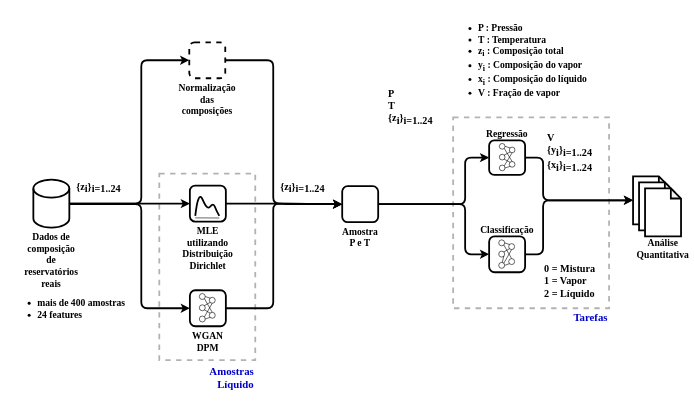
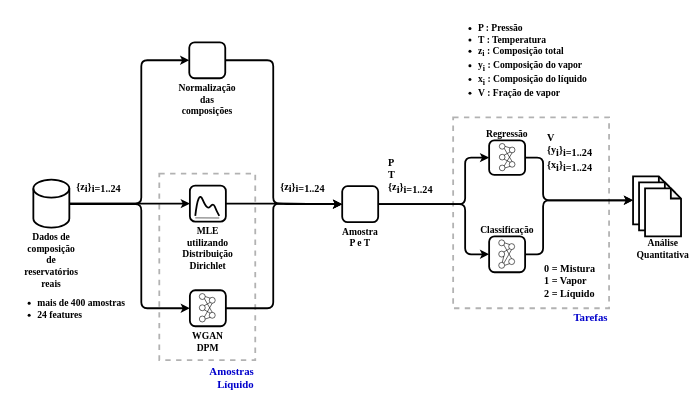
node "Normalização das composições": style dashed -> solid
node "P T {zi}i=1..24": moved (417, 107) -> (417, 176)
